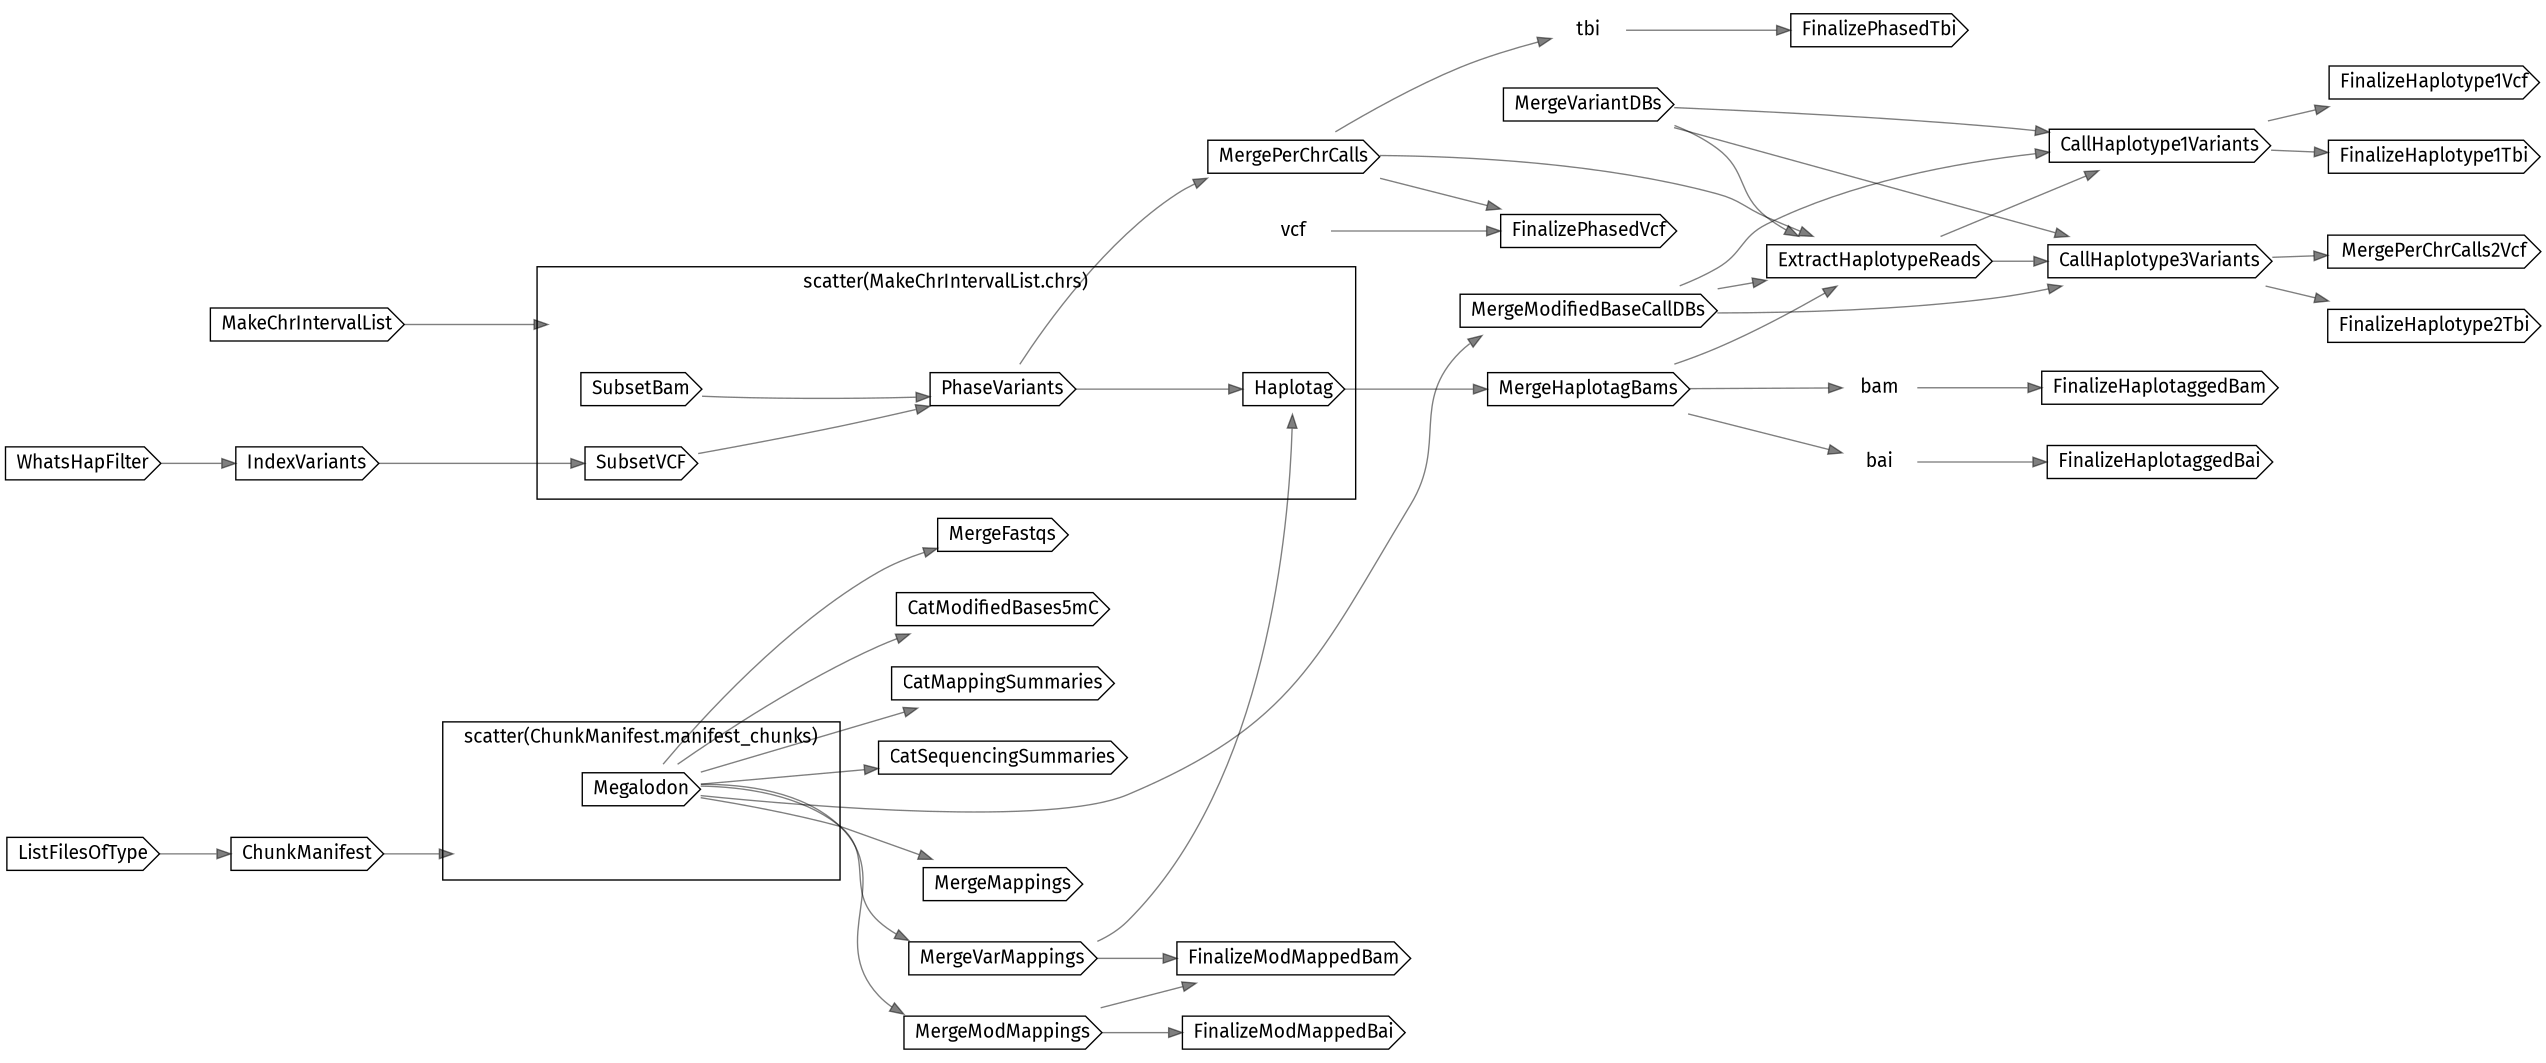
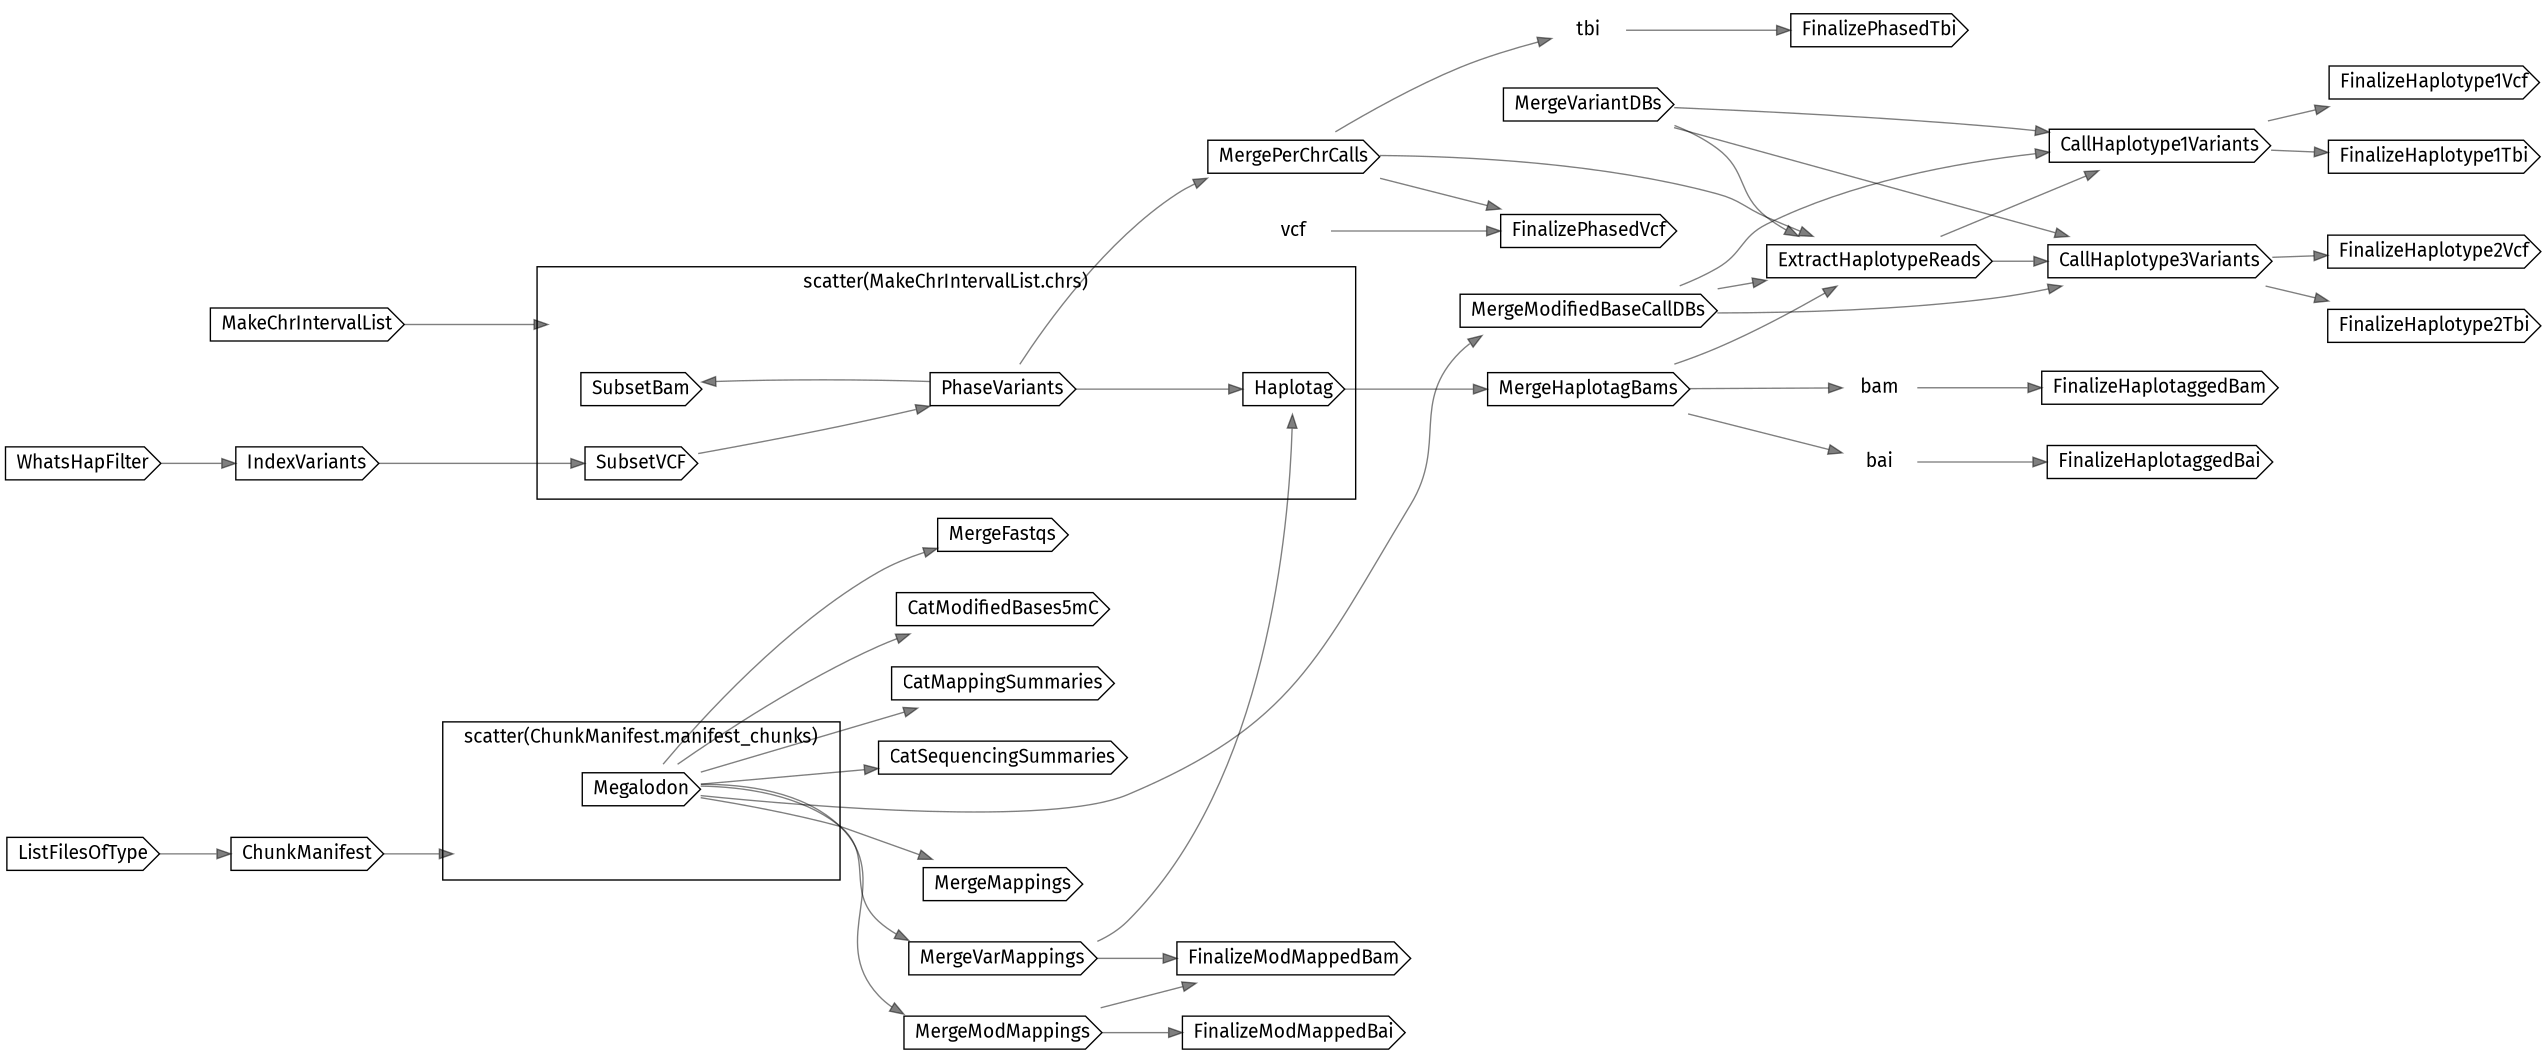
node "MergePerChrCalls2Vcf": label "MergePerChrCalls2Vcf" -> "FinalizeHaplotype2Vcf"
edge "SubsetBam" -> "PhaseVariants": reversed
